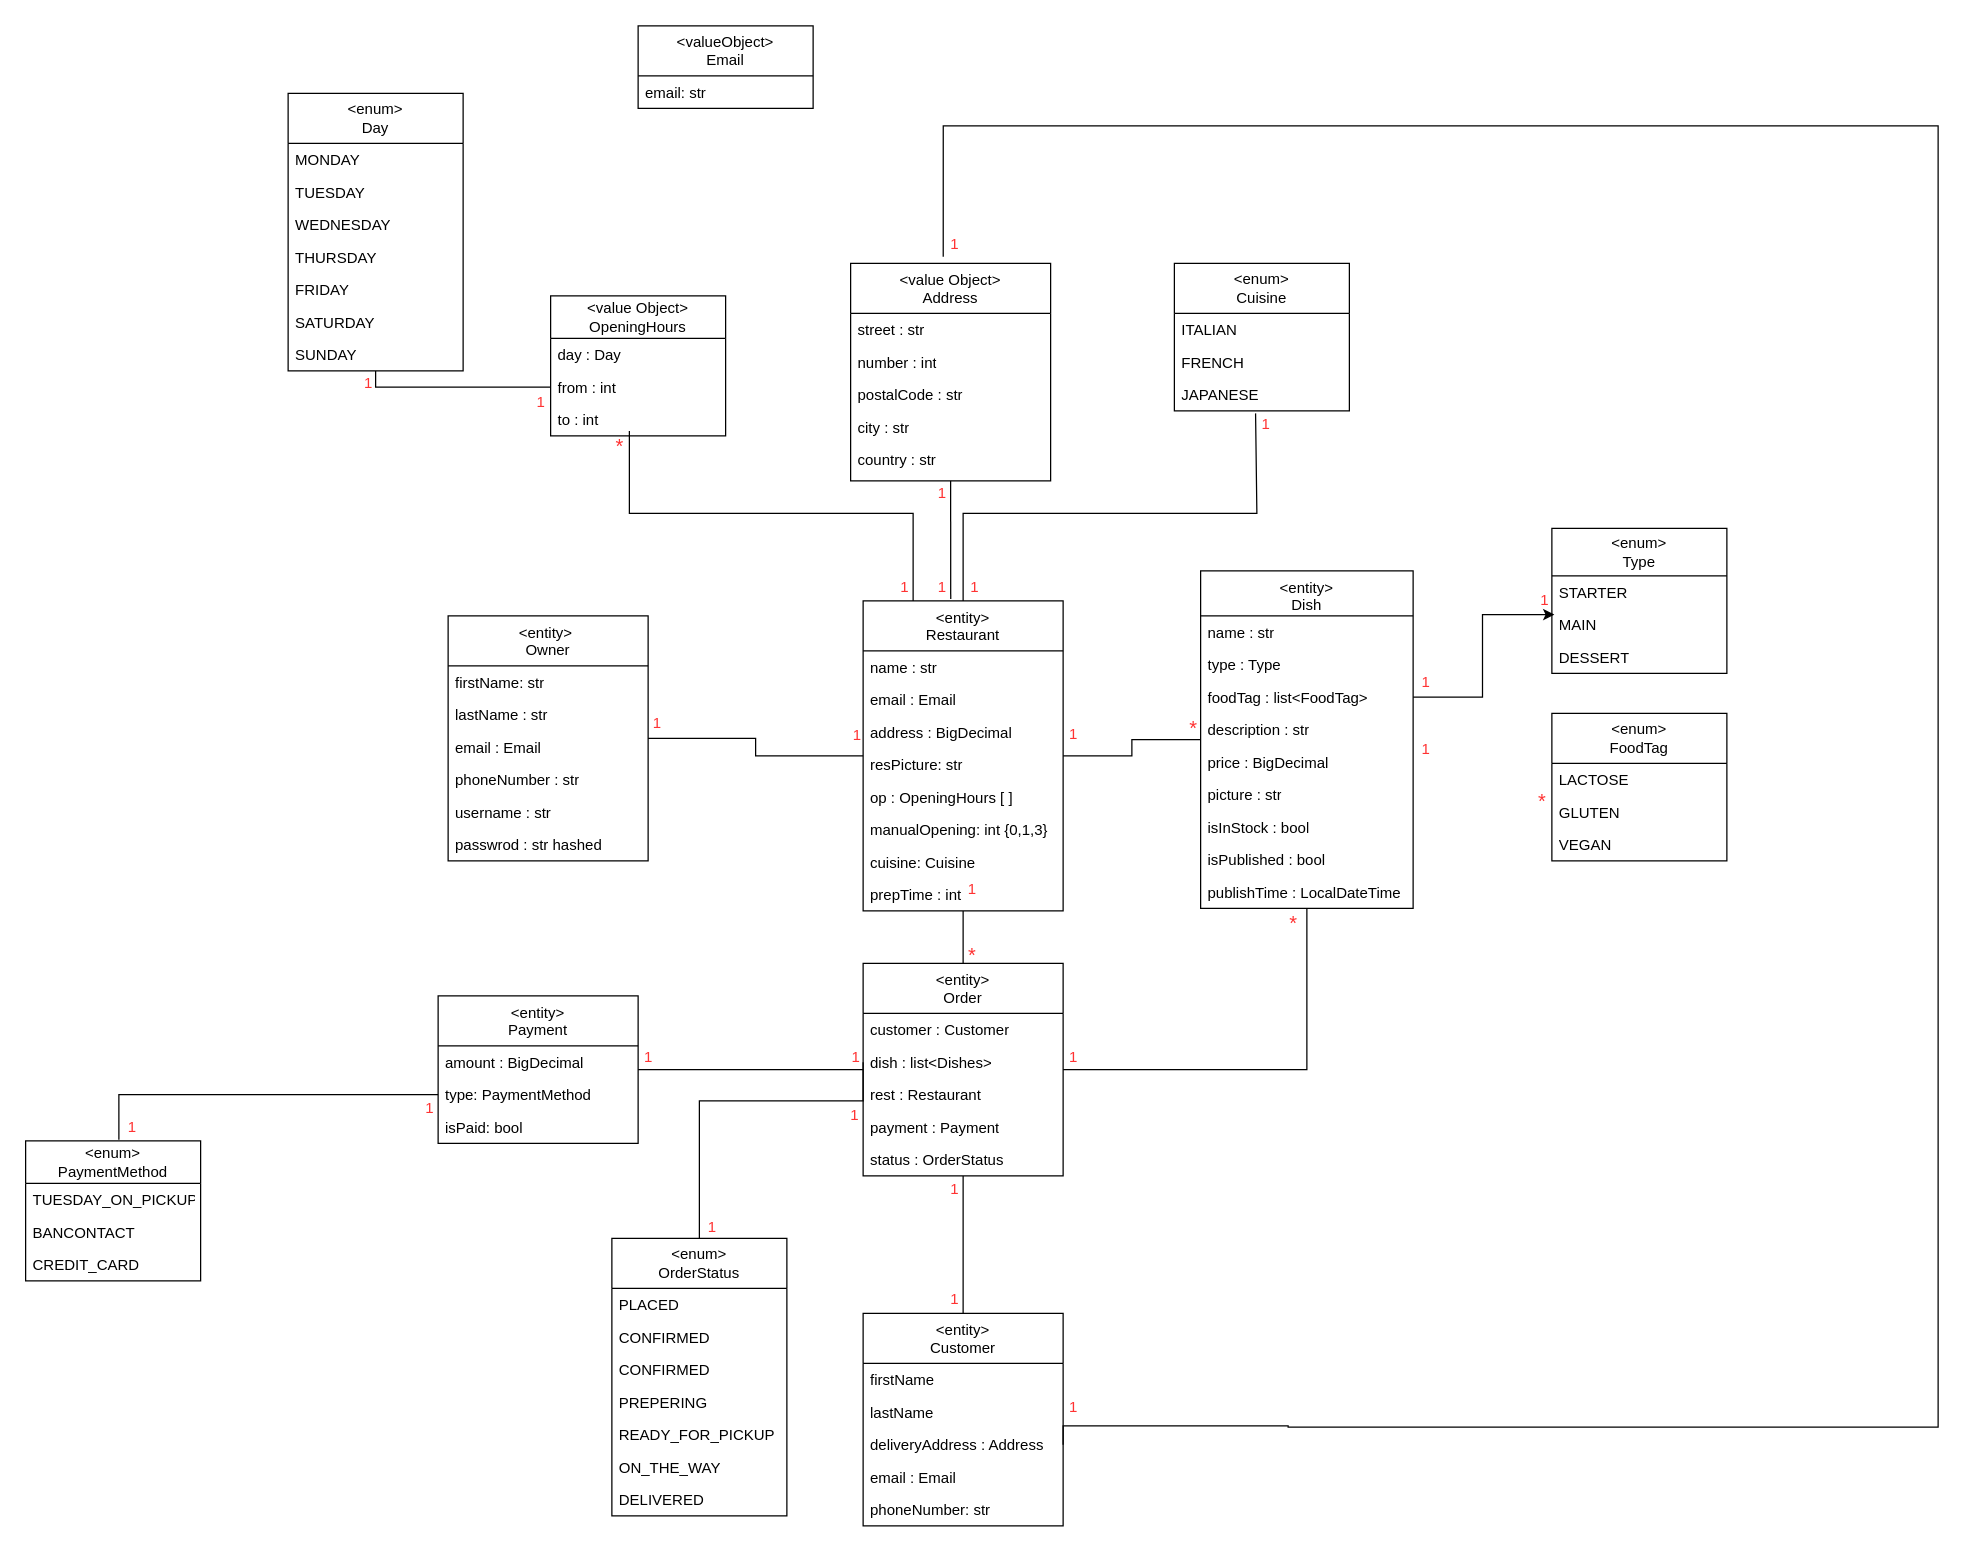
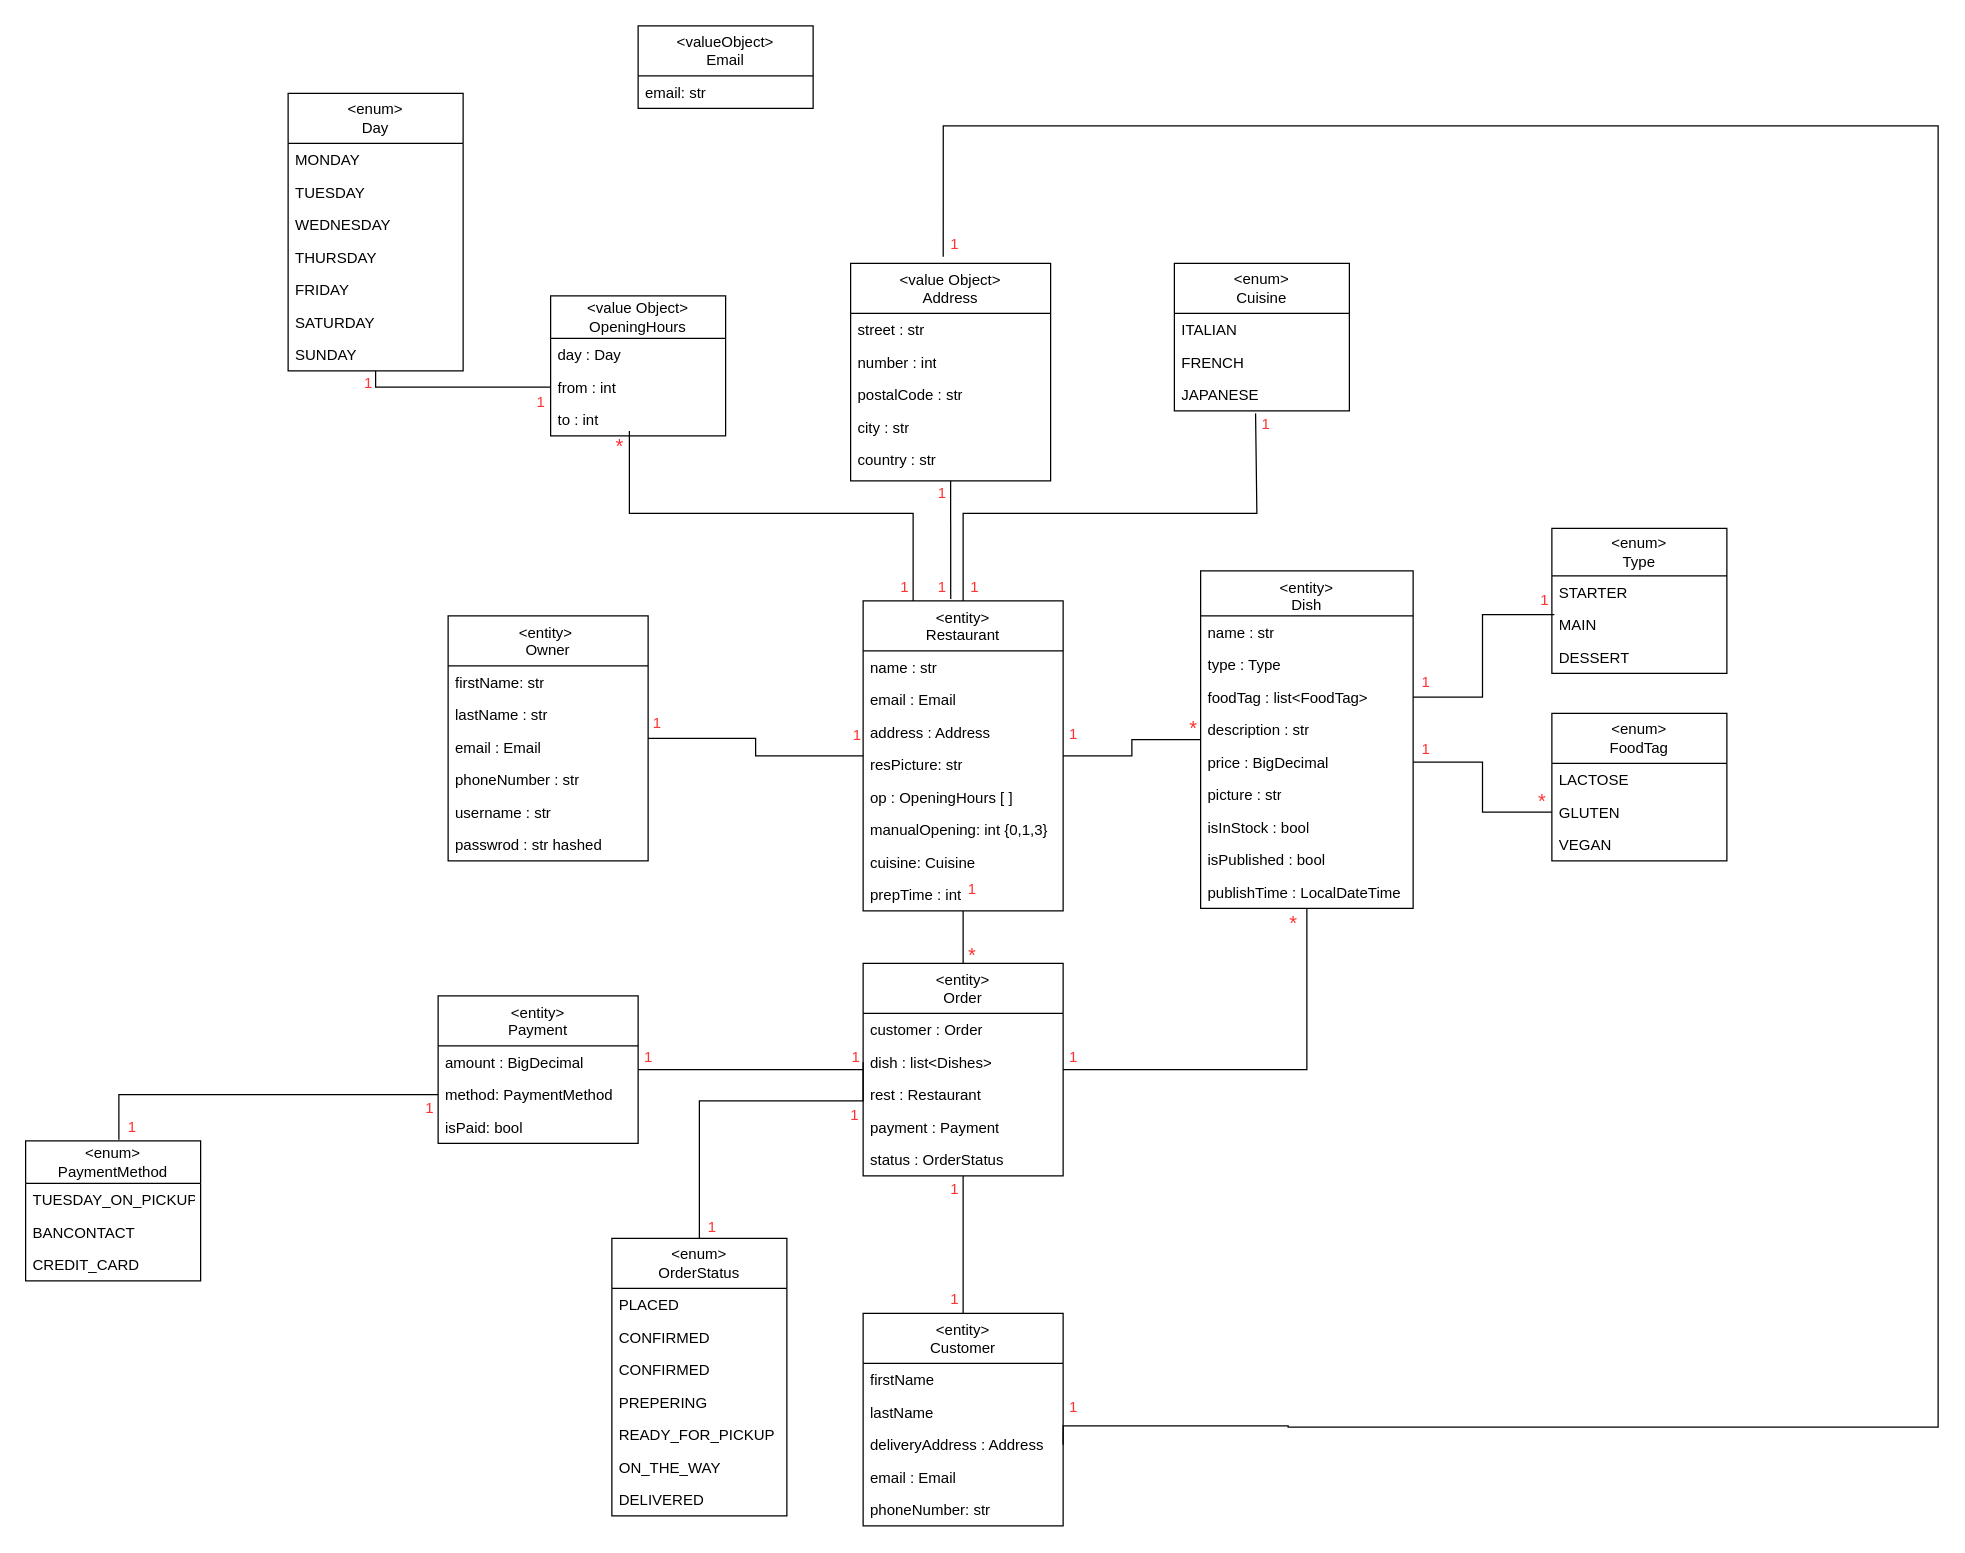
edge "foodTag : list<FoodTag>" -> "MAIN": arrowhead classic -> none
node "address : BigDecimal": label "address : BigDecimal" -> "address : Address"
edge "price : BigDecimal" -- "GLUTEN": added
node "customer : Customer": label "customer : Customer" -> "customer : Order"
node "type: PaymentMethod": label "type: PaymentMethod" -> "method: PaymentMethod"
